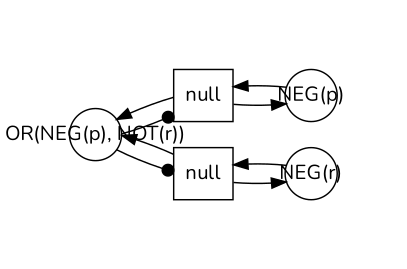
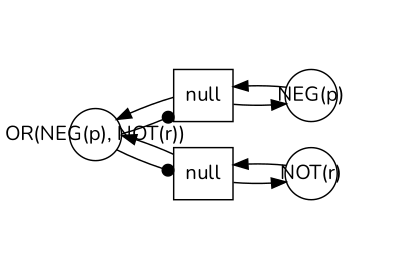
node "NEG(r)": label "NEG(r)" -> "NOT(r)"
